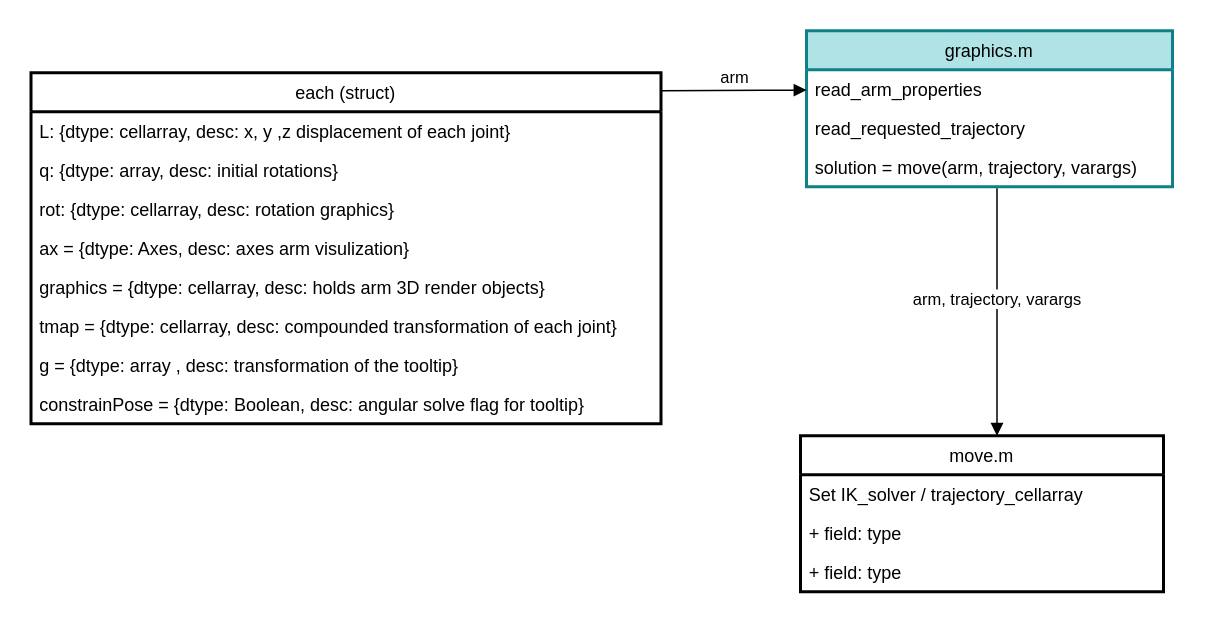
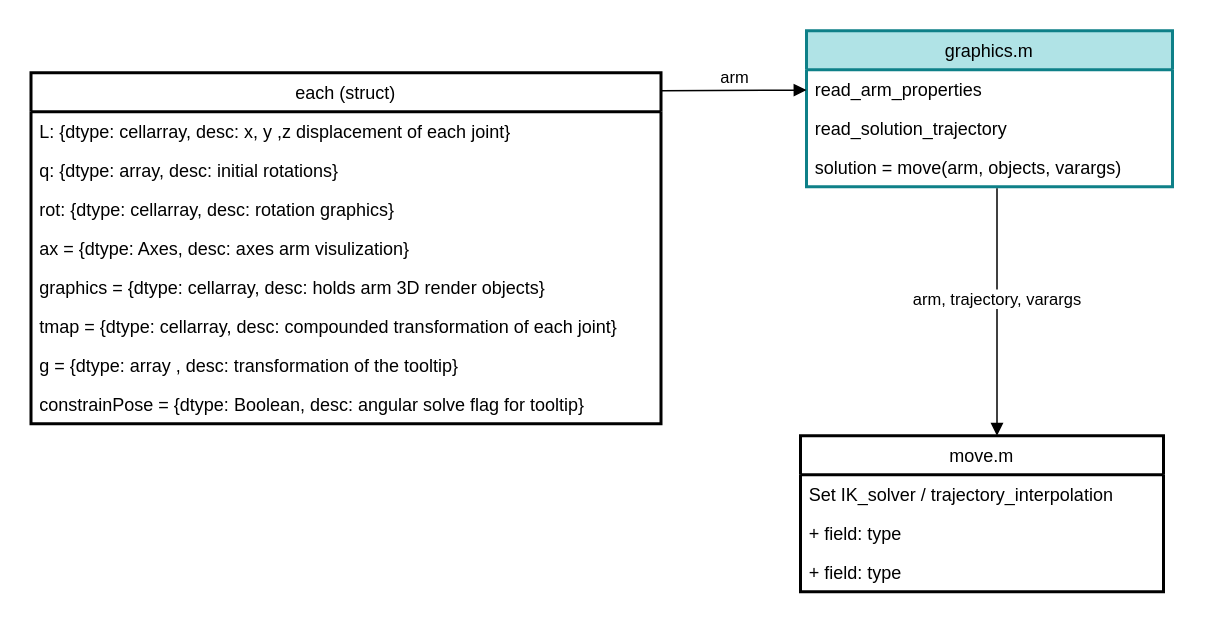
node "read_requested_trajectory": label "read_requested_trajectory" -> "read_solution_trajectory"
node "solution = move(arm, trajectory, varargs)": label "solution = move(arm, trajectory, varargs)" -> "solution = move(arm, objects, varargs)"
node "Set IK_solver / trajectory_cellarray": label "Set IK_solver / trajectory_cellarray" -> "Set IK_solver / trajectory_interpolation"
